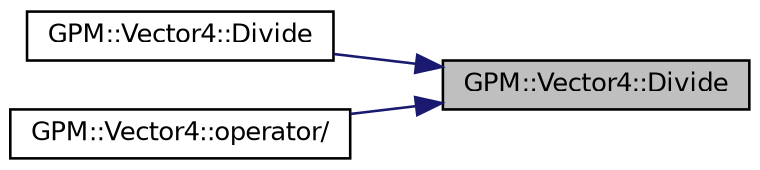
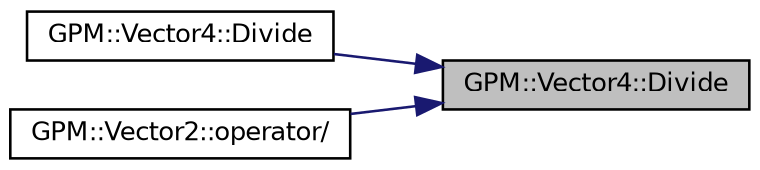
node "GPM::Vector4::operator/": label "GPM::Vector4::operator/" -> "GPM::Vector2::operator/"
